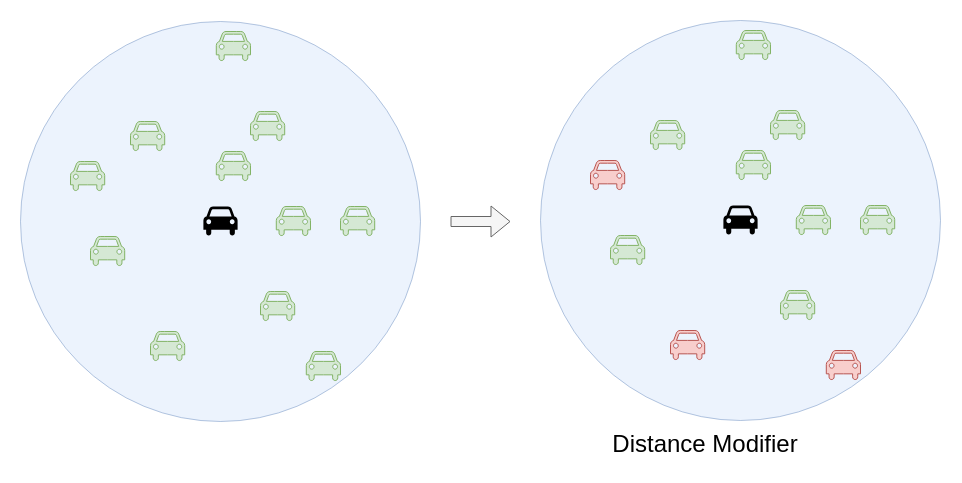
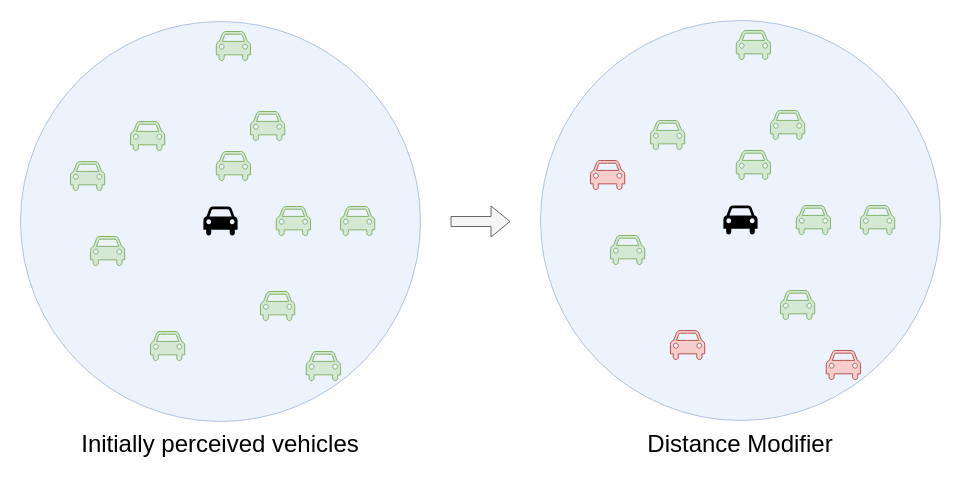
node "Initially perceived vehicles": added
node "Distance Modifier": moved (706, 447) -> (741, 447)
